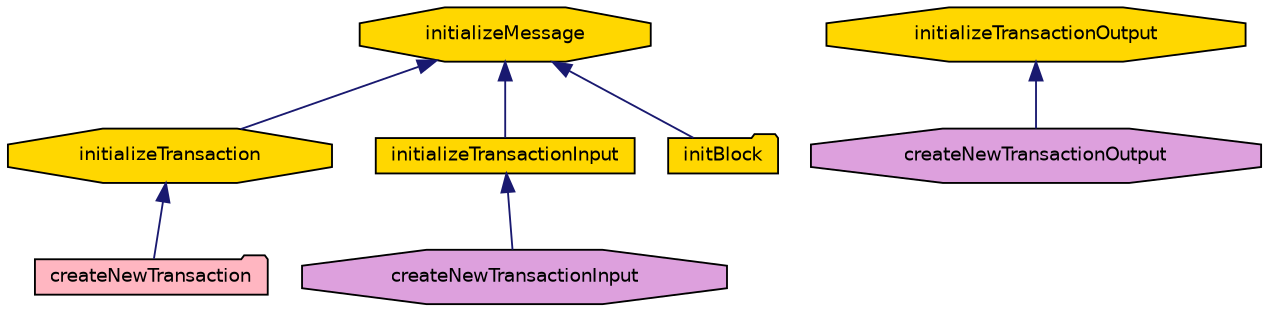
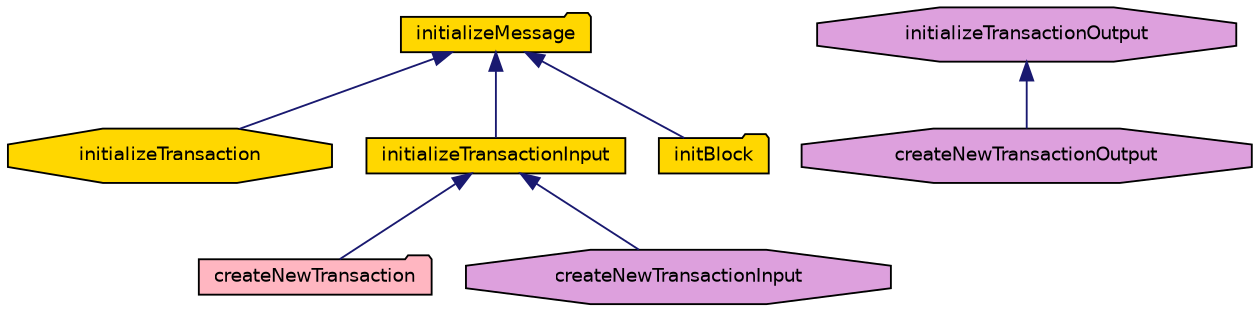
node "initializeMessage": shape octagon -> folder
node "initializeTransactionOutput": fillcolor gold -> plum
edge "createNewTransaction" -> "initializeTransaction": now "createNewTransaction" -> "initializeTransactionInput"
